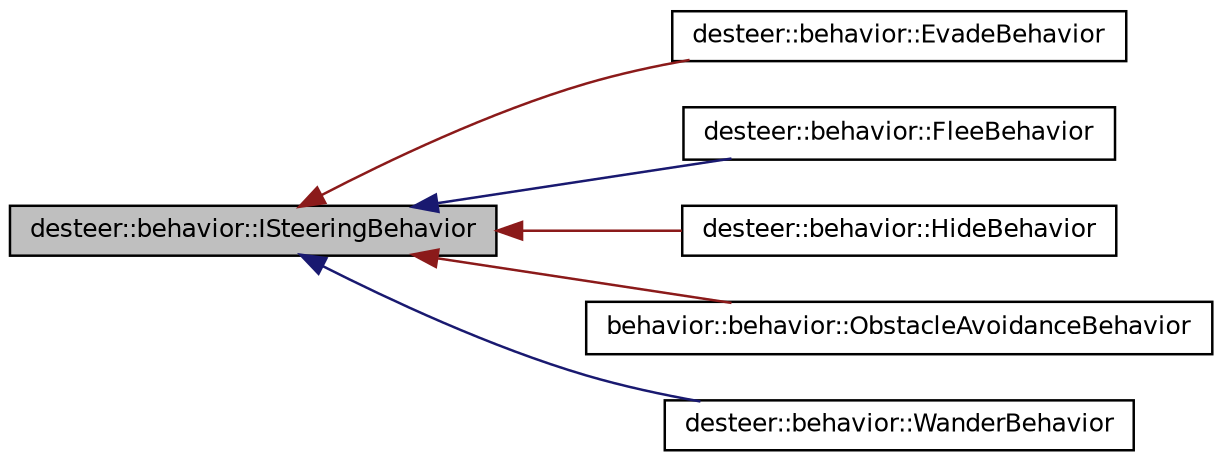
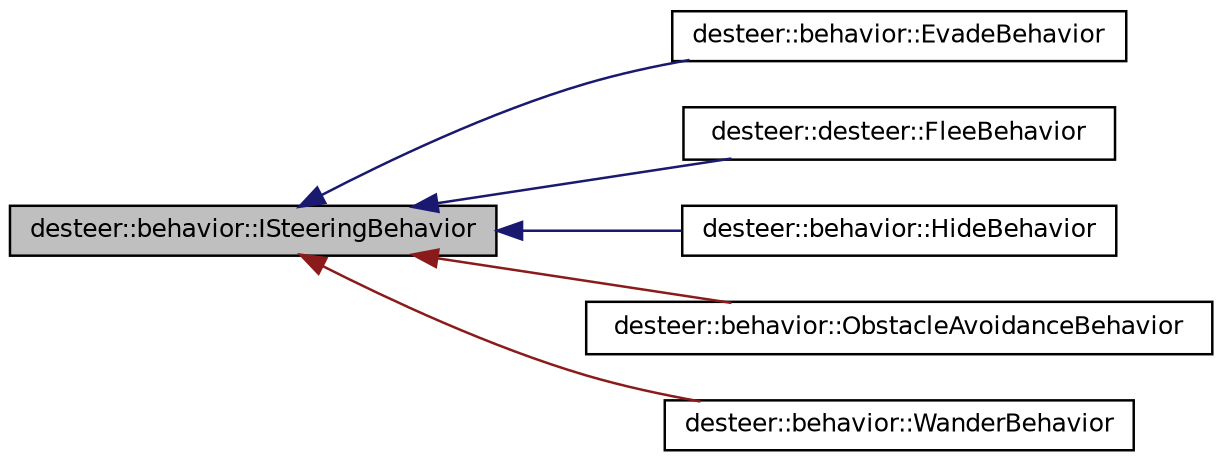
edge "desteer::behavior::EvadeBehavior" -> "desteer::behavior::ISteeringBehavior": color firebrick4 -> midnightblue
node "desteer::behavior::FleeBehavior": label "desteer::behavior::FleeBehavior" -> "desteer::desteer::FleeBehavior"
edge "desteer::behavior::HideBehavior" -> "desteer::behavior::ISteeringBehavior": color firebrick4 -> midnightblue
node "behavior::behavior::ObstacleAvoidanceBehavior": label "behavior::behavior::ObstacleAvoidanceBehavior" -> "desteer::behavior::ObstacleAvoidanceBehavior"
edge "desteer::behavior::WanderBehavior" -> "desteer::behavior::ISteeringBehavior": color midnightblue -> firebrick4
